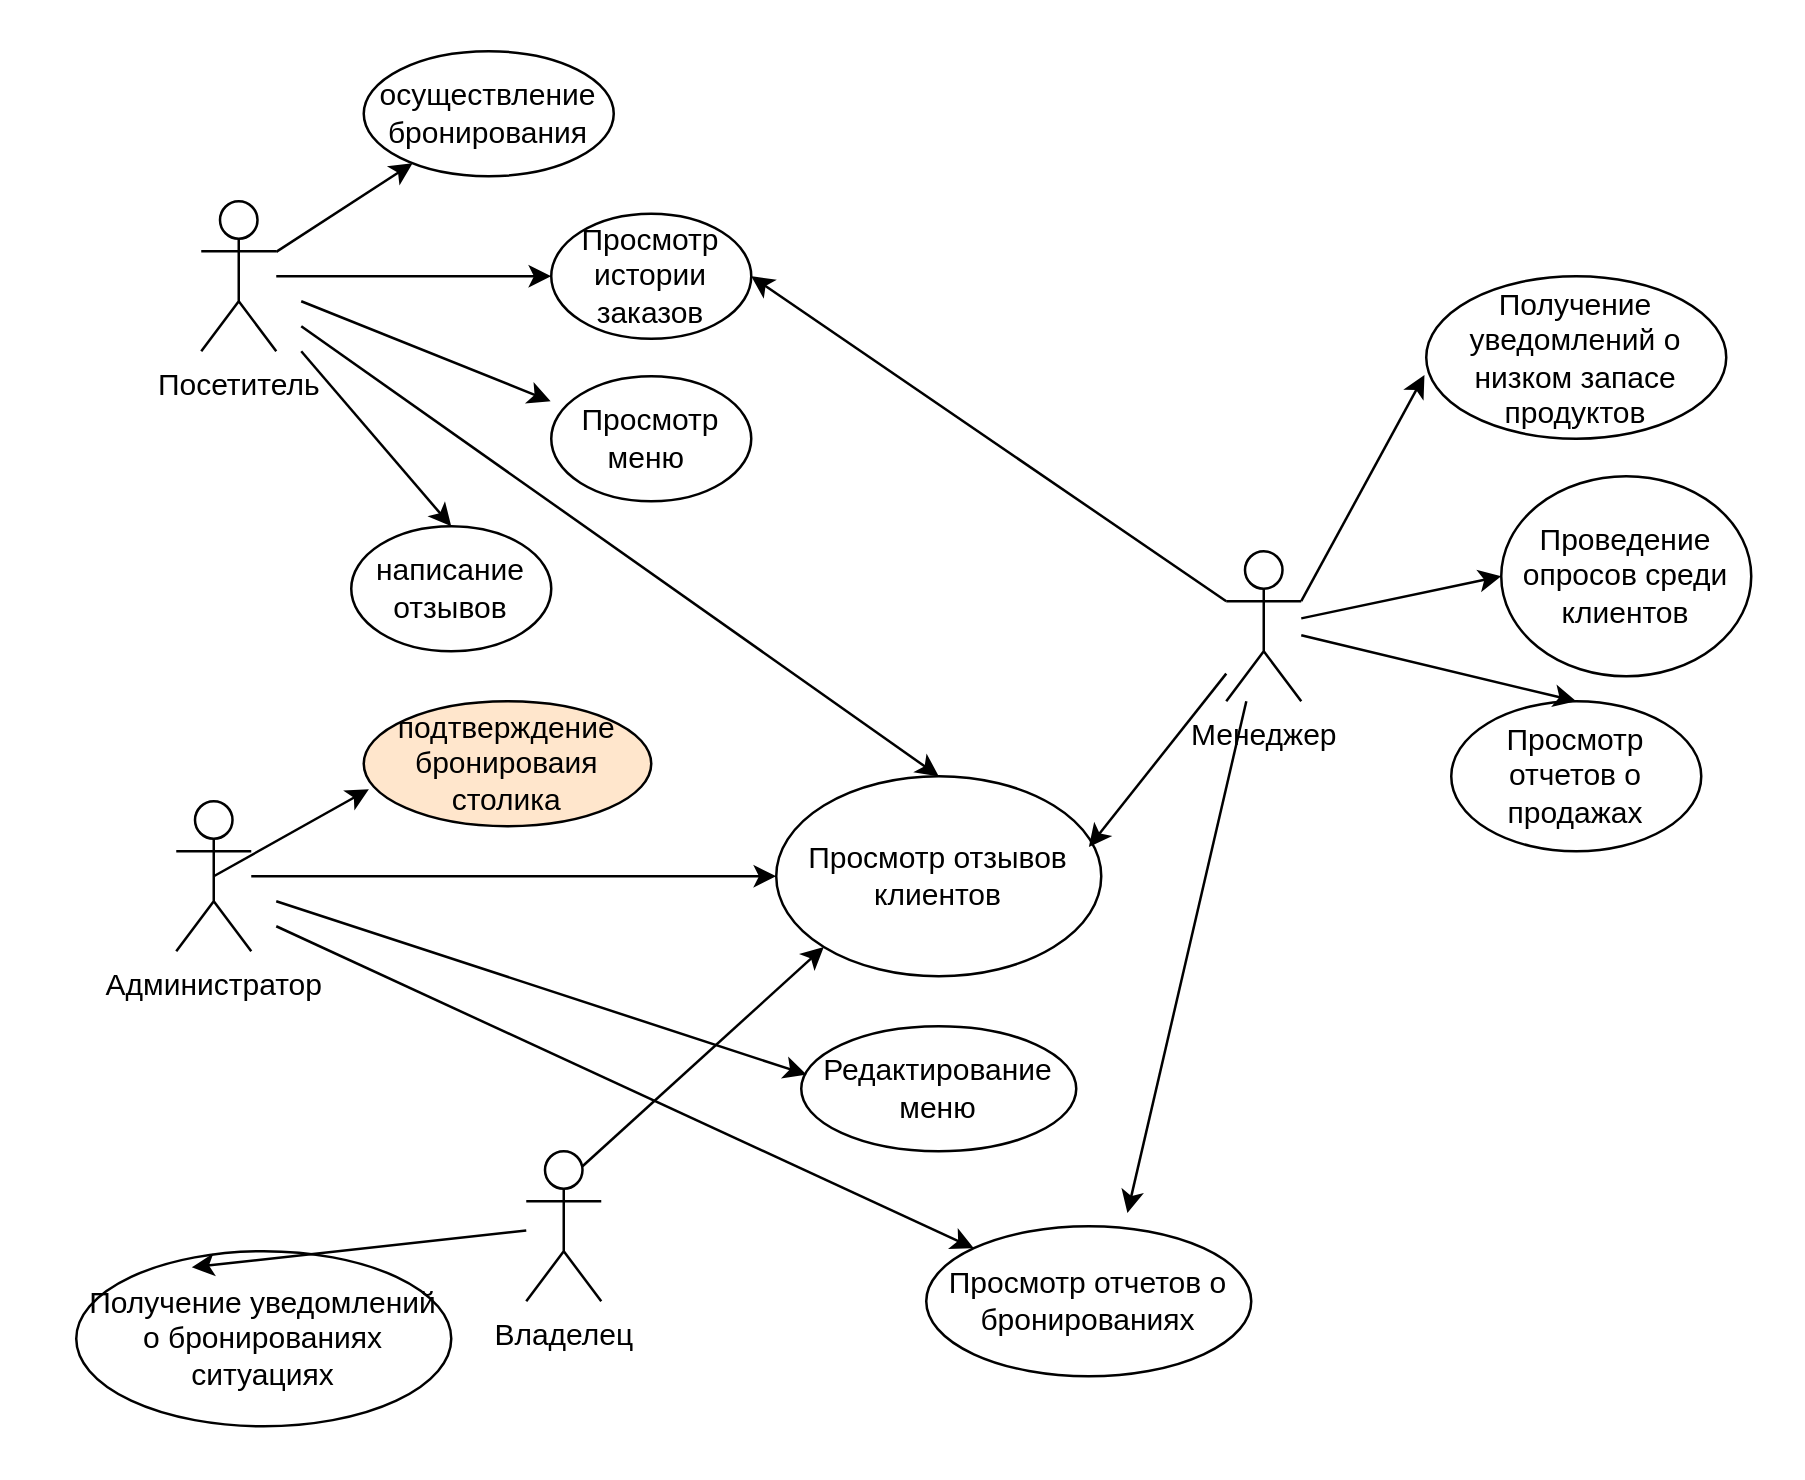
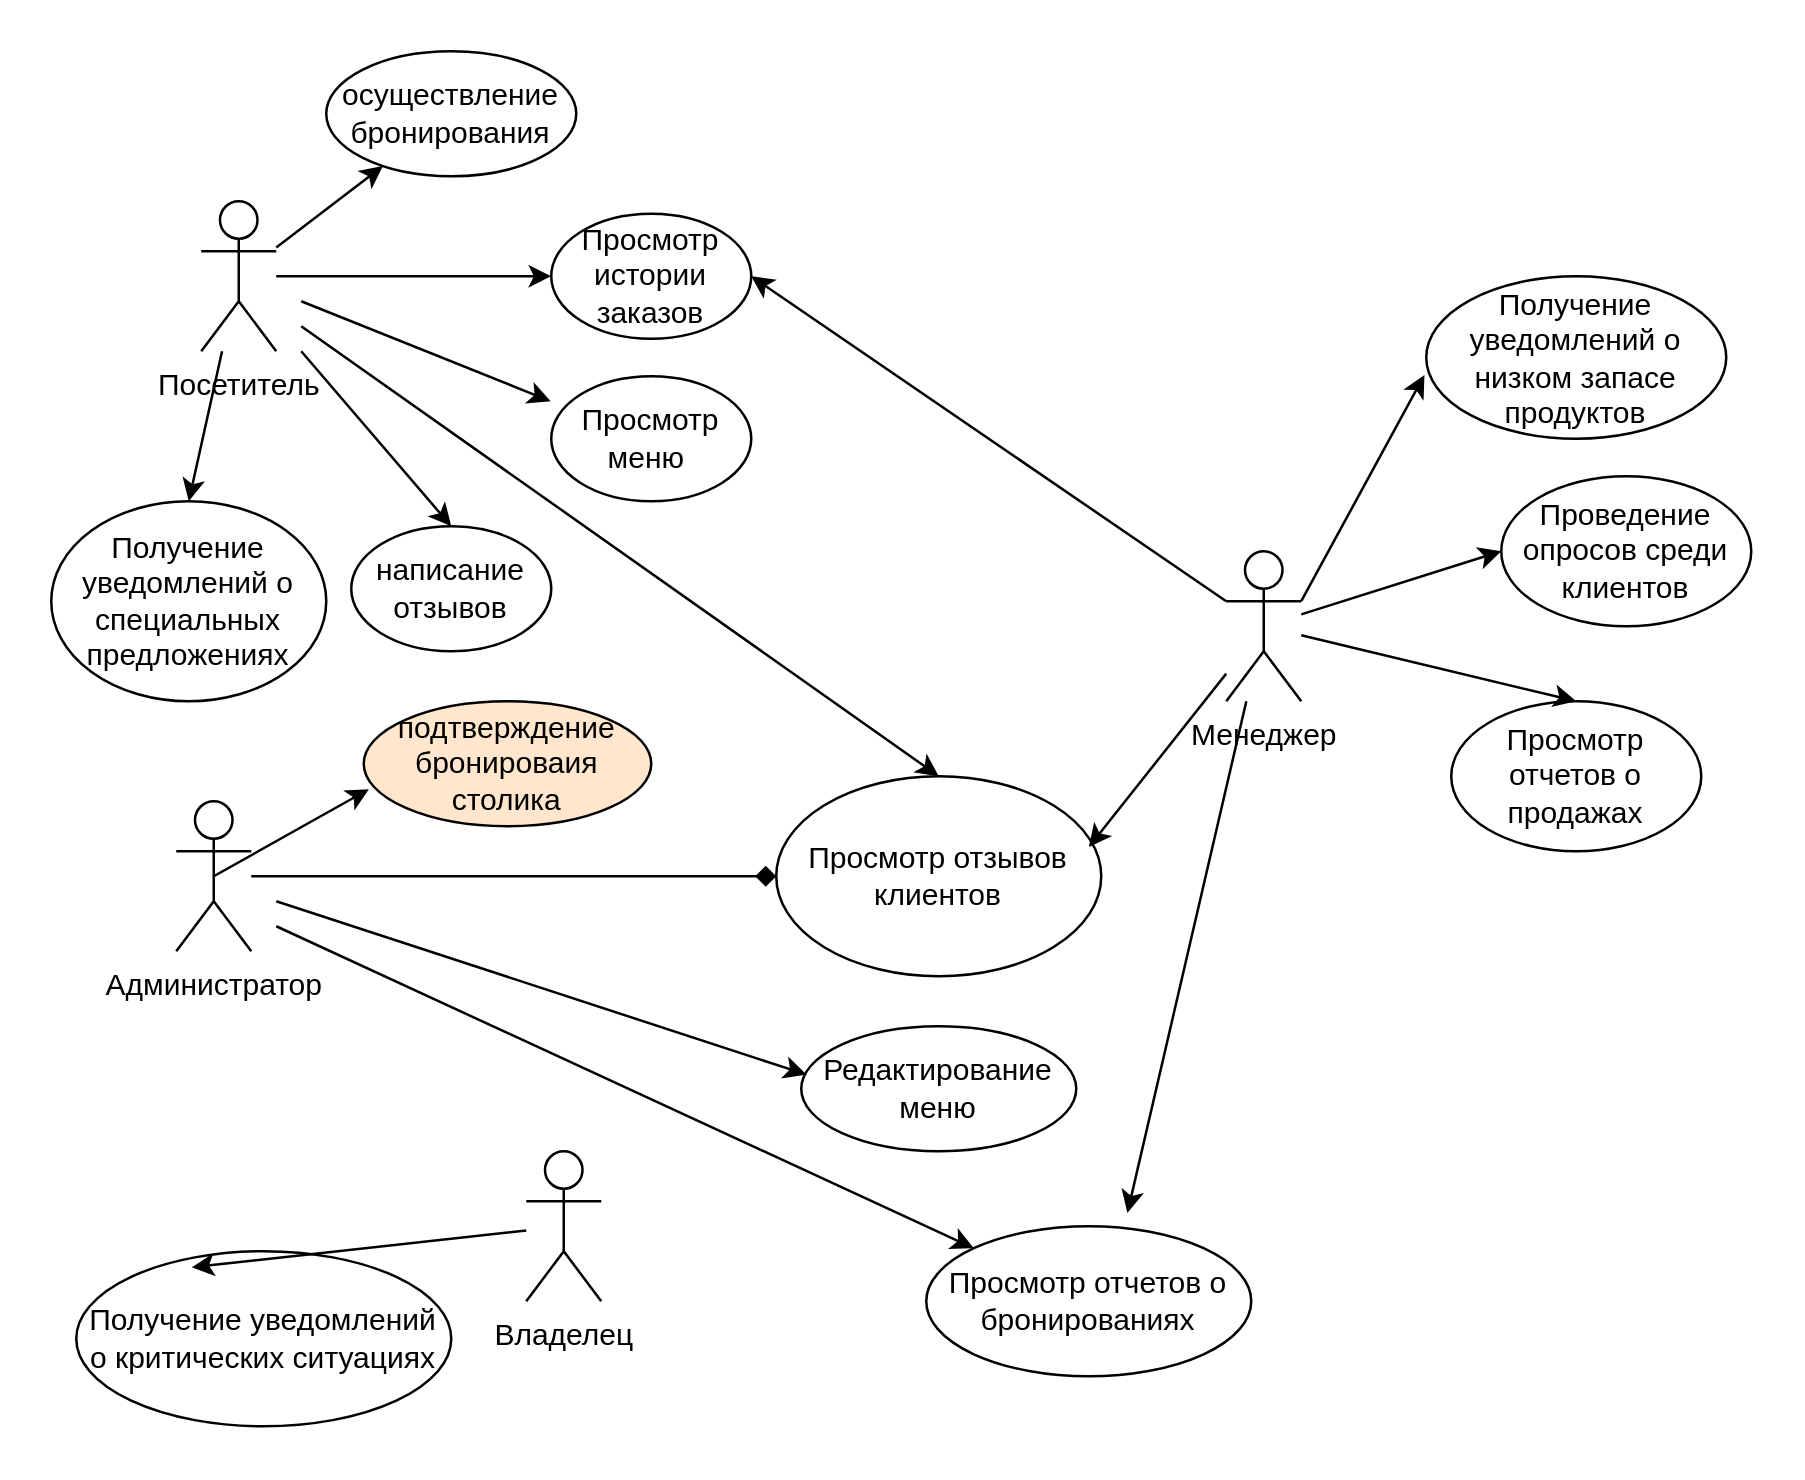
node "осуществление бронирования": moved (489, 114) -> (451, 114)
edge "Посетитель" -> "Получение уведомлений о специальных предложениях": added
node "Проведение опросов среди клиентов": size 250x200 -> 250x150
node "Получение уведомлений о специальных предложениях": added
edge "Администратор" -> "Просмотр отзывов клиентов": arrowhead classic -> diamond
edge "Владелец" -> "Просмотр отзывов клиентов": removed
node "Получение уведомлений о бронированиях ситуациях": label "Получение уведомлений о бронированиях ситуациях" -> "Получение уведомлений о критических ситуациях"
